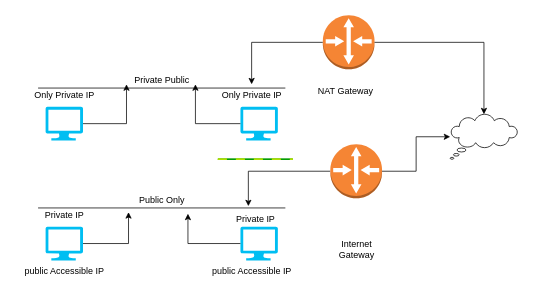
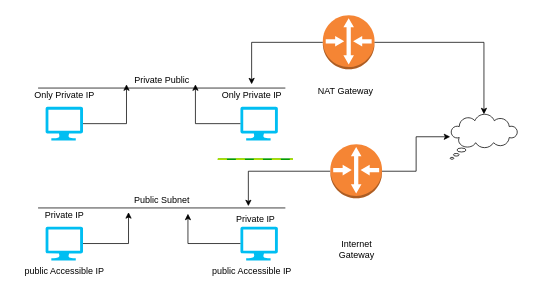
node "Public Only": label "Public Only" -> "Public Subnet"
